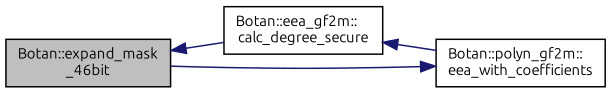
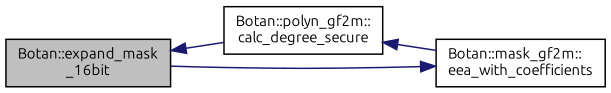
node "Botan::eea_gf2m:: calc_degree_secure": label "Botan::eea_gf2m:: calc_degree_secure" -> "Botan::polyn_gf2m:: calc_degree_secure"
node "Botan::expand_mask _46bit": label "Botan::expand_mask _46bit" -> "Botan::expand_mask _16bit"
node "Botan::polyn_gf2m:: eea_with_coefficients": label "Botan::polyn_gf2m:: eea_with_coefficients" -> "Botan::mask_gf2m:: eea_with_coefficients"
